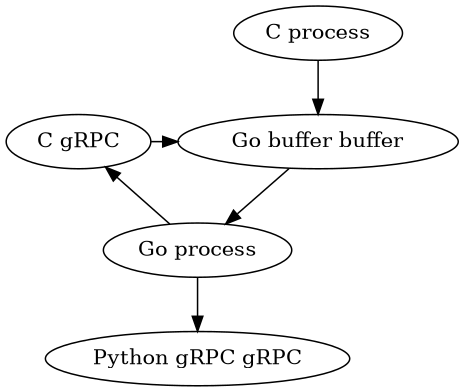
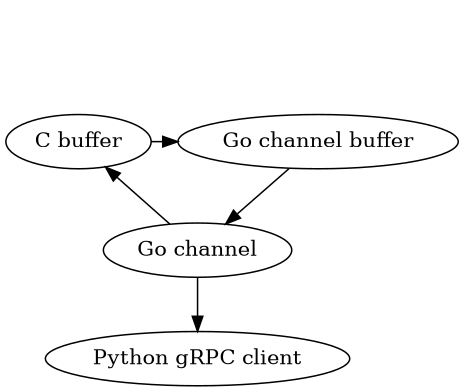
node "C process": removed
node "C gRPC": label "C gRPC" -> "C buffer"
node "Go buffer buffer": label "Go buffer buffer" -> "Go channel buffer"
node "Go process": label "Go process" -> "Go channel"
node "Python gRPC gRPC": label "Python gRPC gRPC" -> "Python gRPC client"
